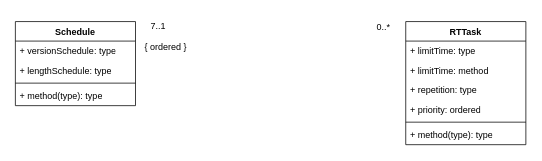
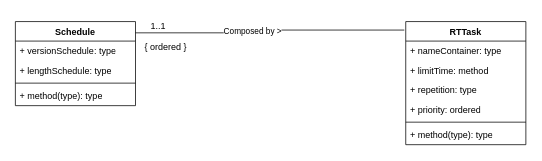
node "7..1": label "7..1" -> "1..1"
node "0..*": removed
edge "Schedule" -- "RTTask": added, label "Composed by >"
node "+ limitTime: type": label "+ limitTime: type" -> "+ nameContainer: type"
